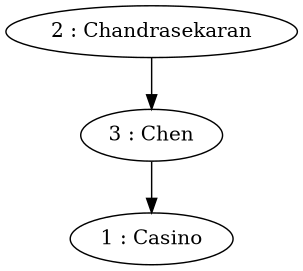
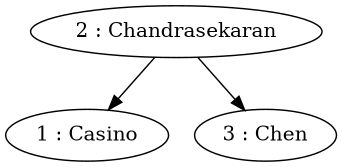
edge "3 : Chen" -> "1 : Casino": now "2 : Chandrasekaran" -> "1 : Casino"
